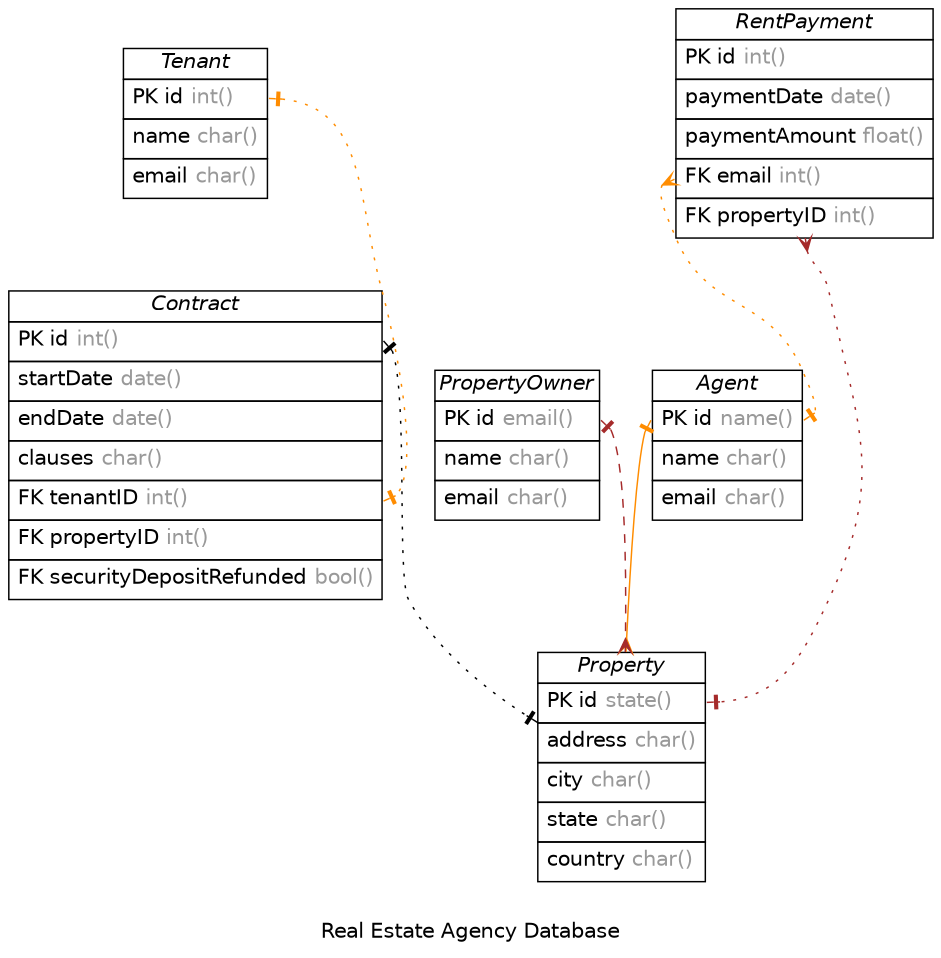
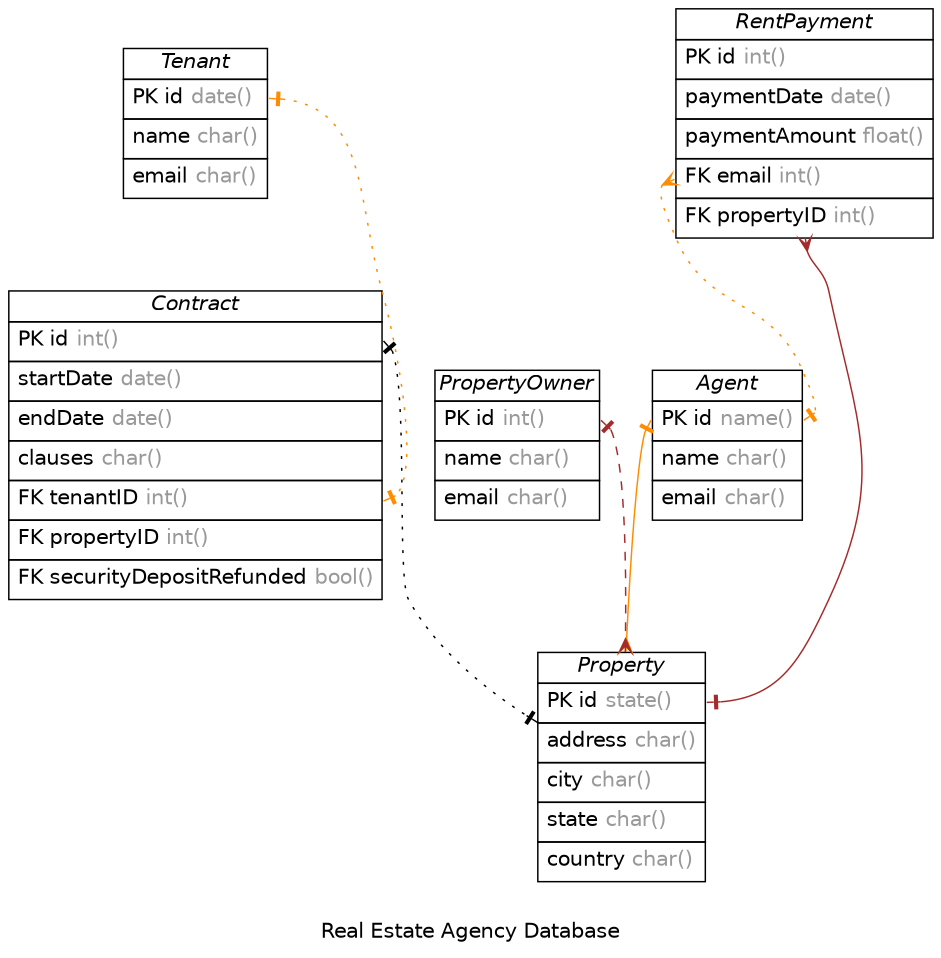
node "Tenant": text "int()" -> "date()"
node "PropertyOwner": text "email()" -> "int()"
edge "RentPayment" -- "Property": style dotted -> solid
